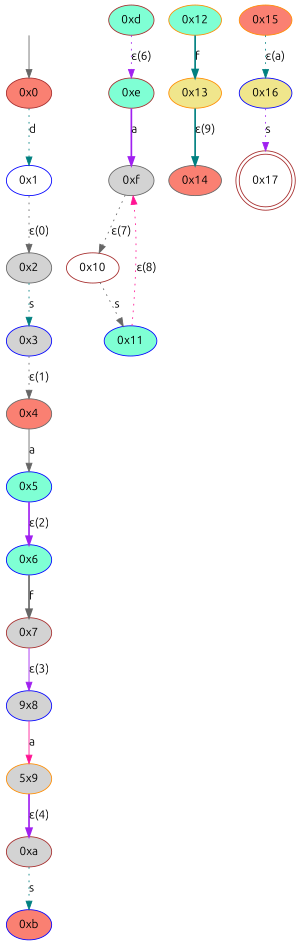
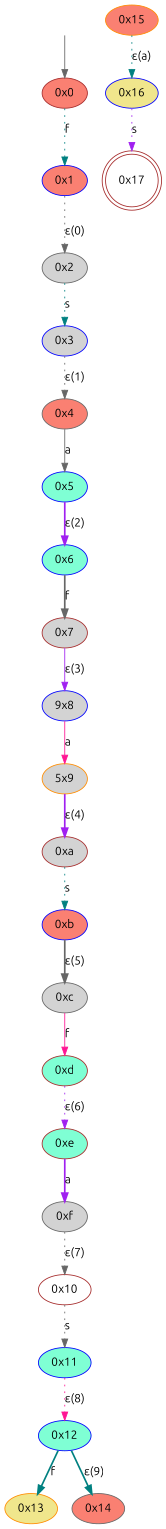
node "0x12": color darkorange -> blue
edge "0x0" -> "0x1": label "d" -> "f"
edge "0x13" -> "0x14": now "0x12" -> "0x14"
node "0x1": fillcolor white -> salmon
edge "0x11" -> "0xf": now "0x11" -> "0x12"
node "0xc": added
